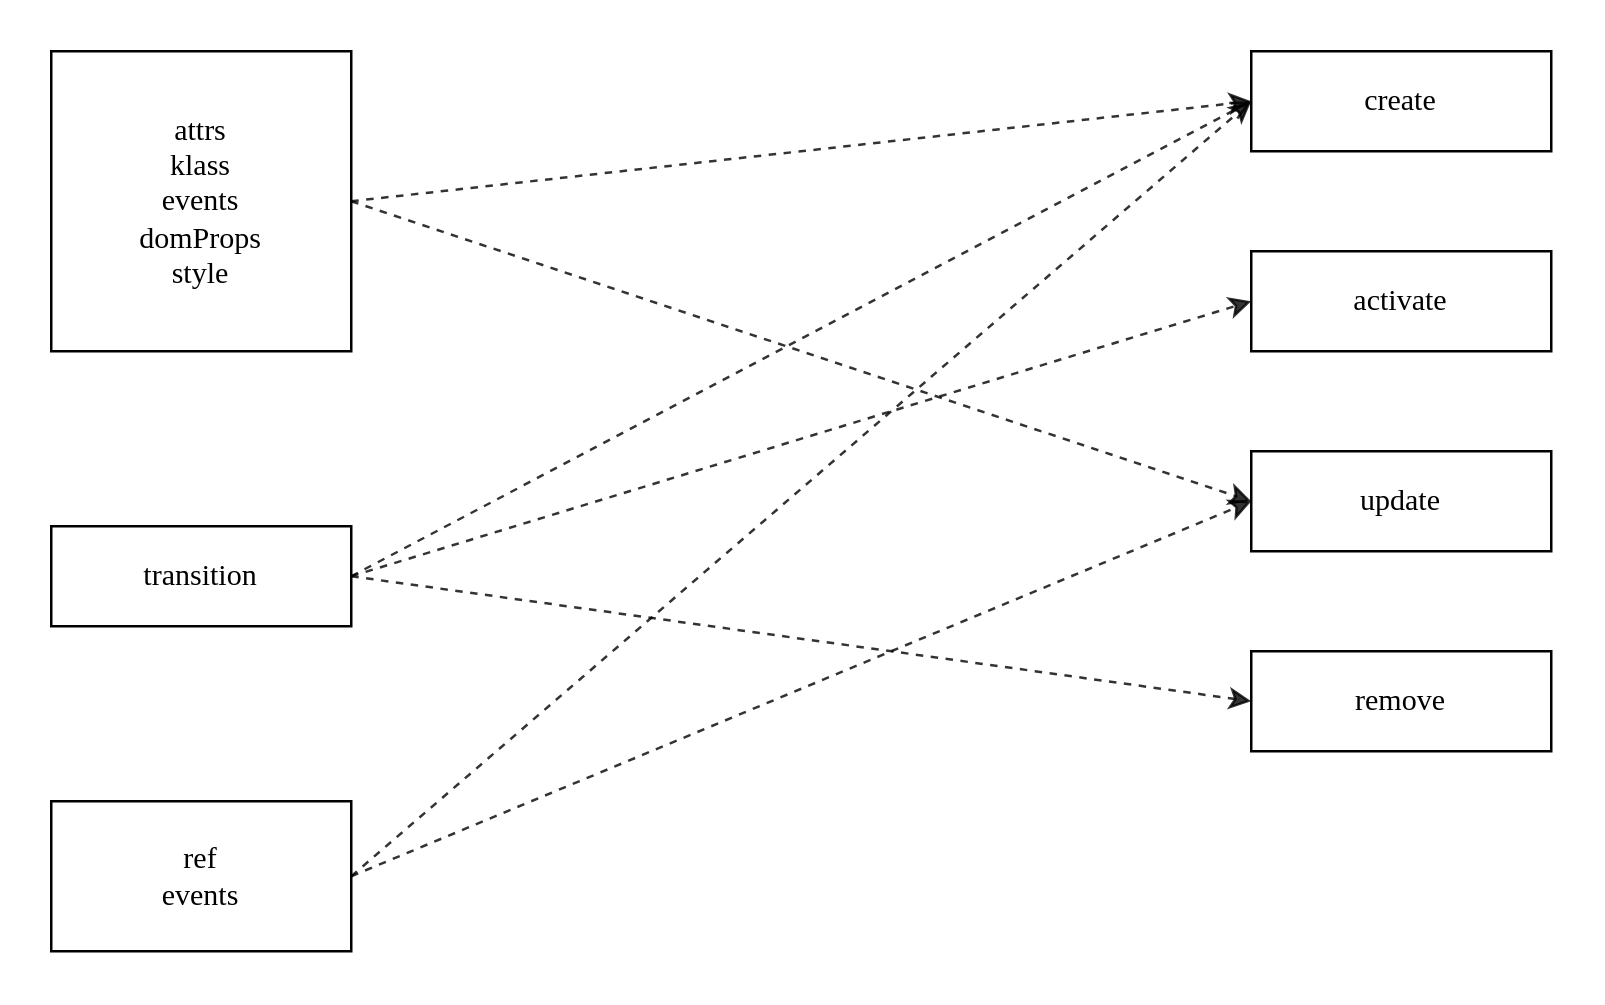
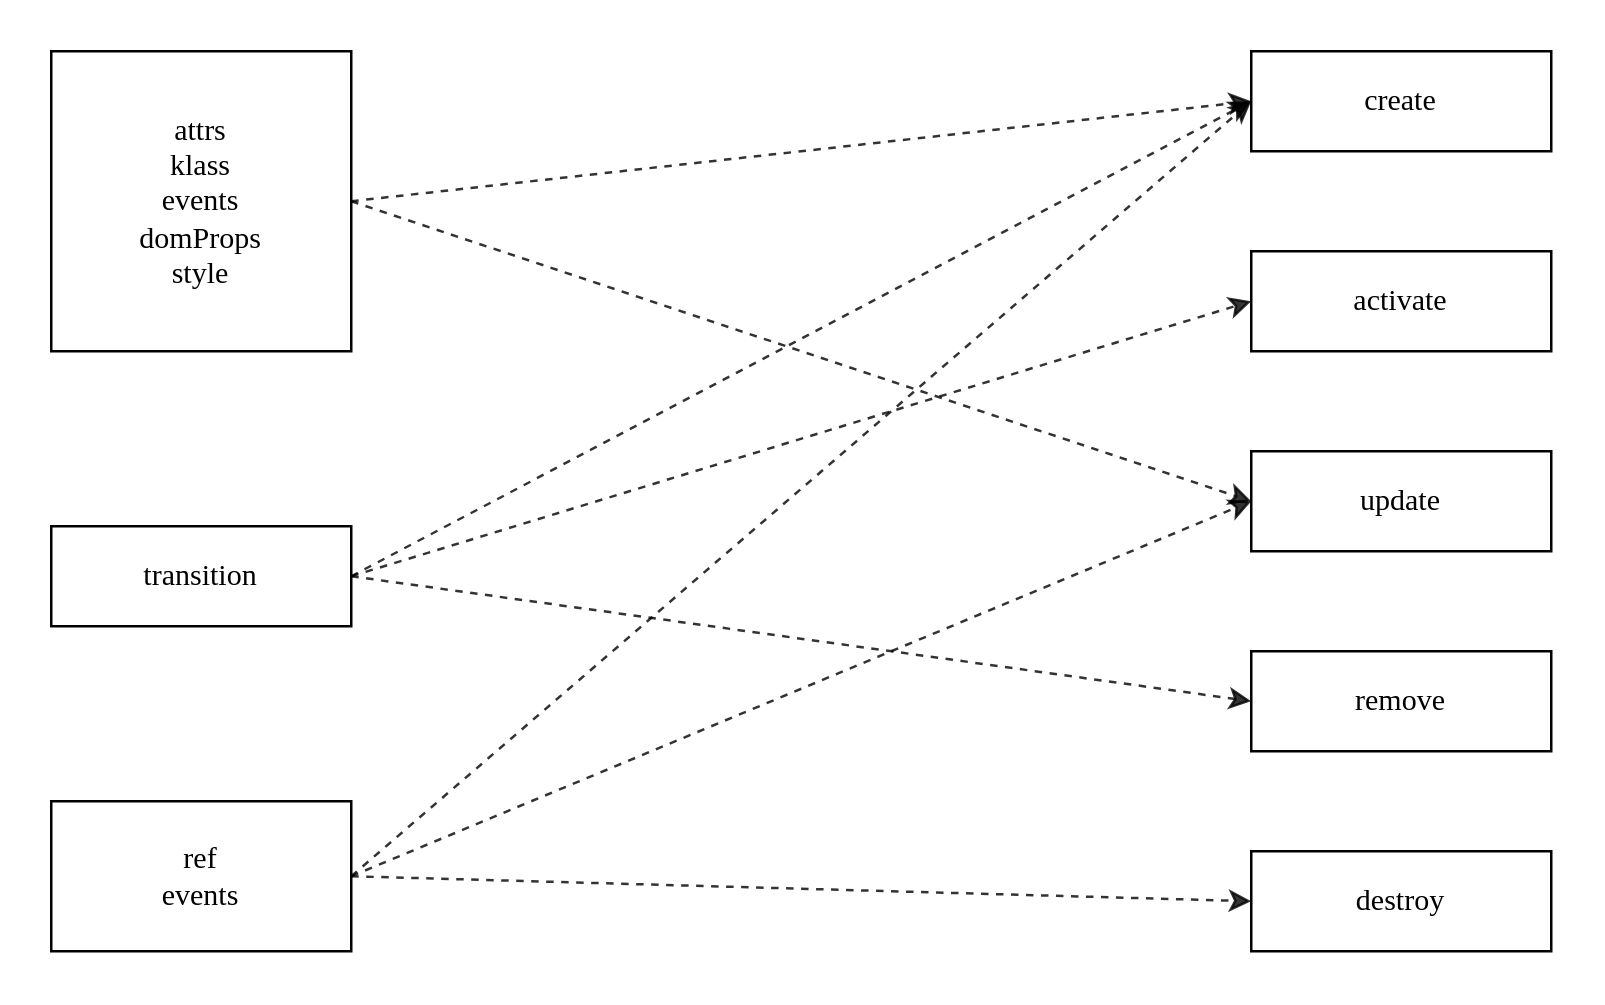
edge "transition" -> "create": arrowhead open -> classic
edge "ref events" -> "destroy": added
node "destroy": added
